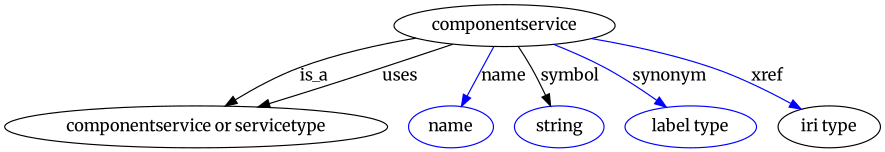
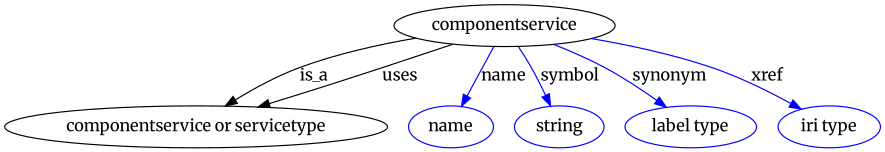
edge "componentservice" -> "string": color black -> blue
node "iri type": color black -> blue
